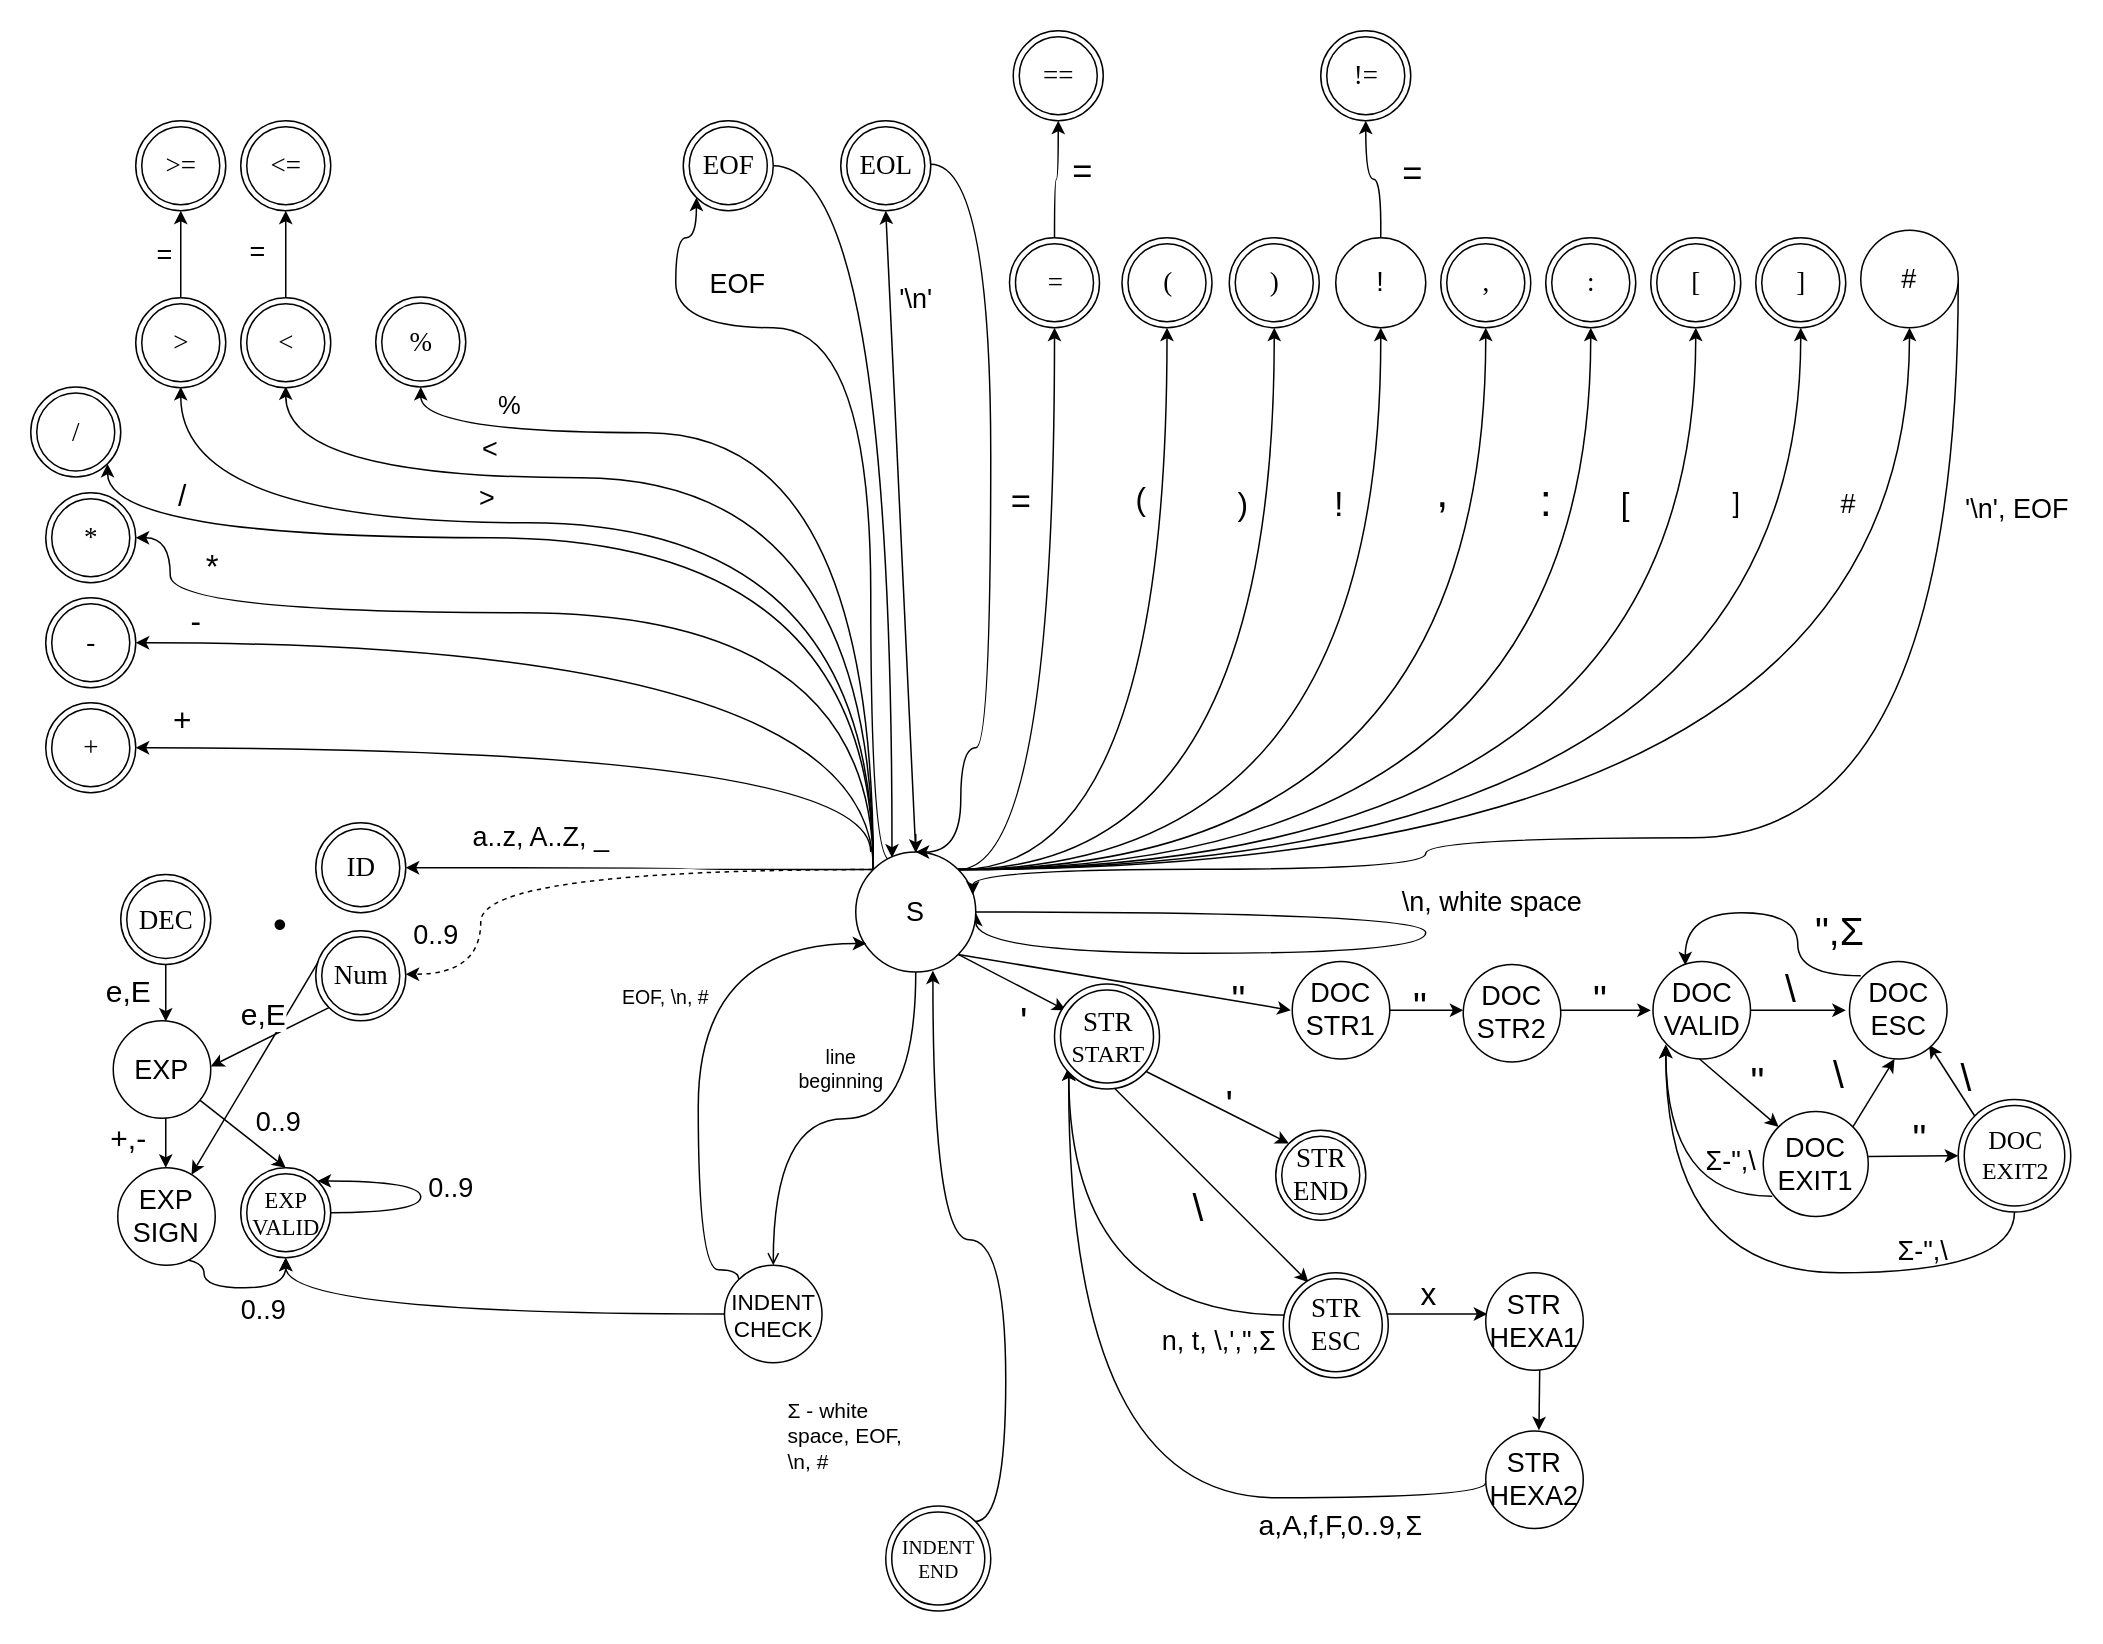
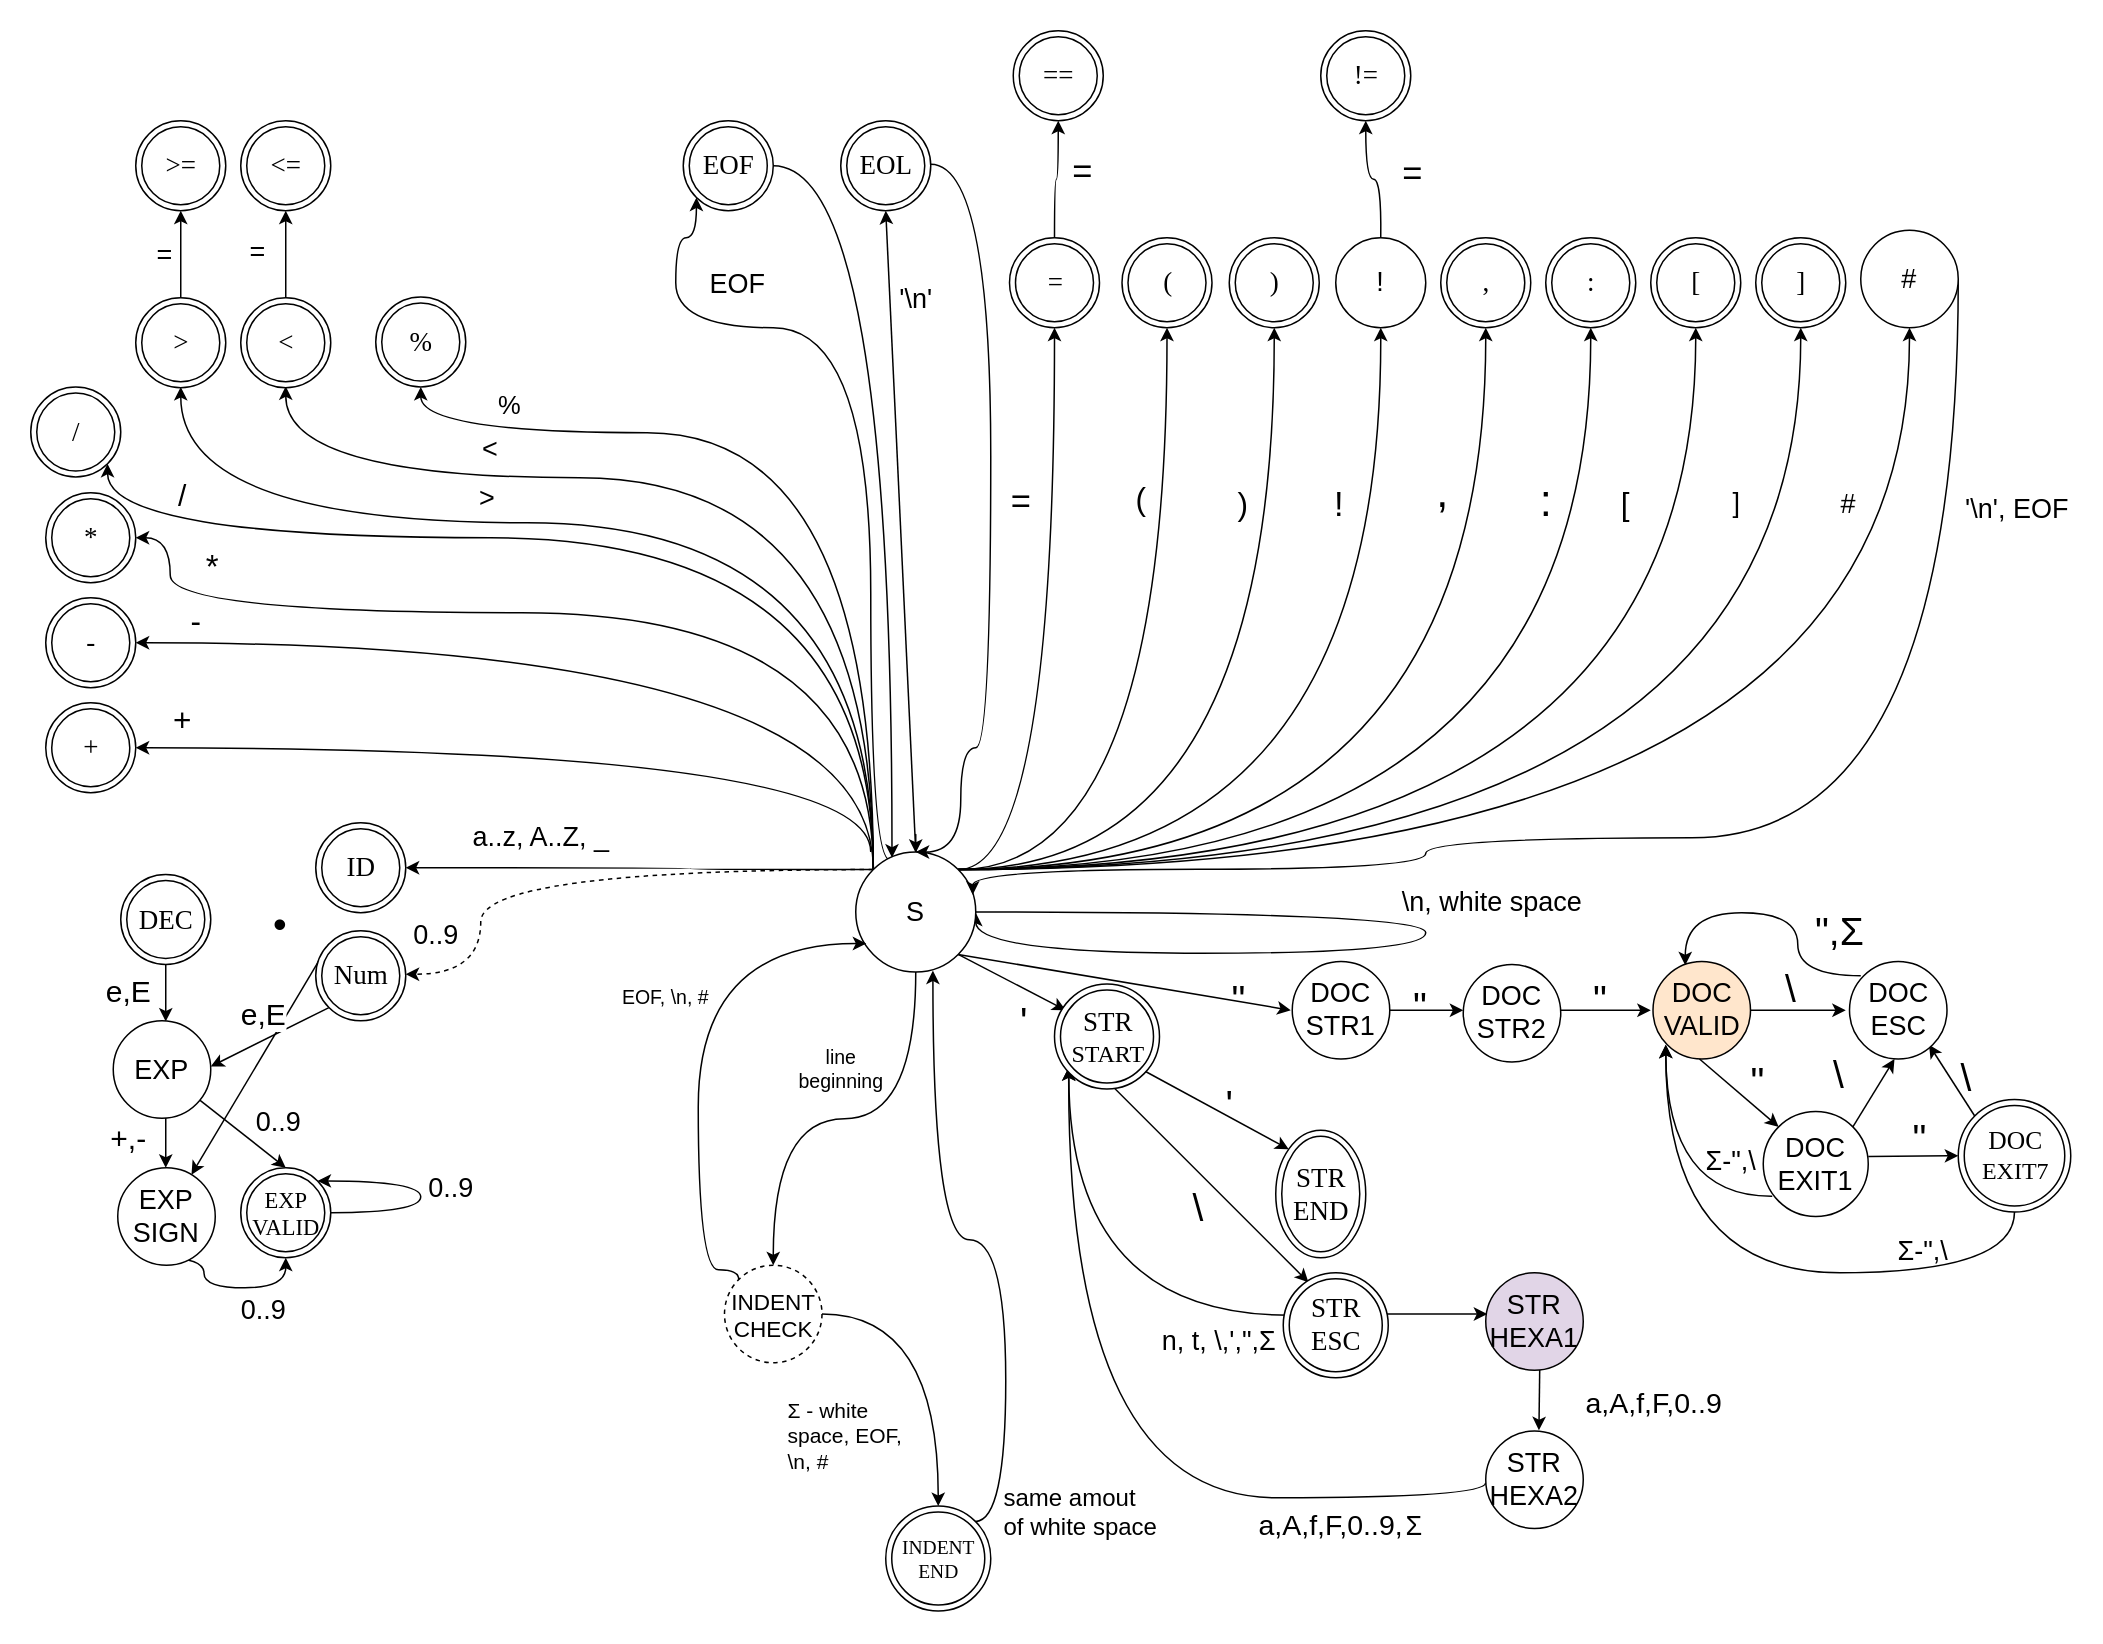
node "DOC VALID": fillcolor #ffffff -> #ffe6cc
node "DOC EXIT2": label "DOC EXIT2" -> "DOC EXIT7"
node "STR END": size 90x90 -> 90x128
edge "S" -> "INDENT CHECK": arrowhead open -> classic
node "x": removed
edge "INDENT CHECK" -> "EXP VALID": now "INDENT CHECK" -> "INDENT END"
node "INDENT CHECK": style solid -> dashed
node "STR HEXA1": fillcolor #ffffff -> #e1d5e7
node "a,A,f,F,0..9": added
node "same amout of white space": added
